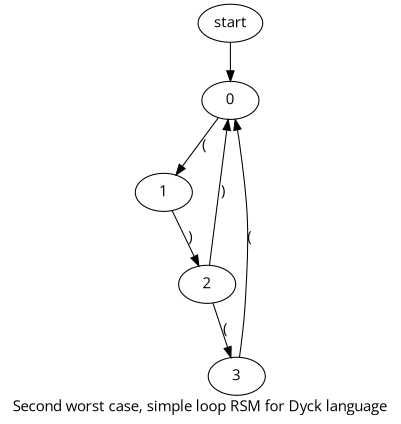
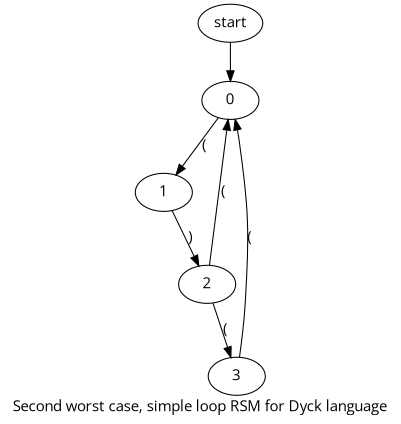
edge "2" -> "0": label ")" -> "("
